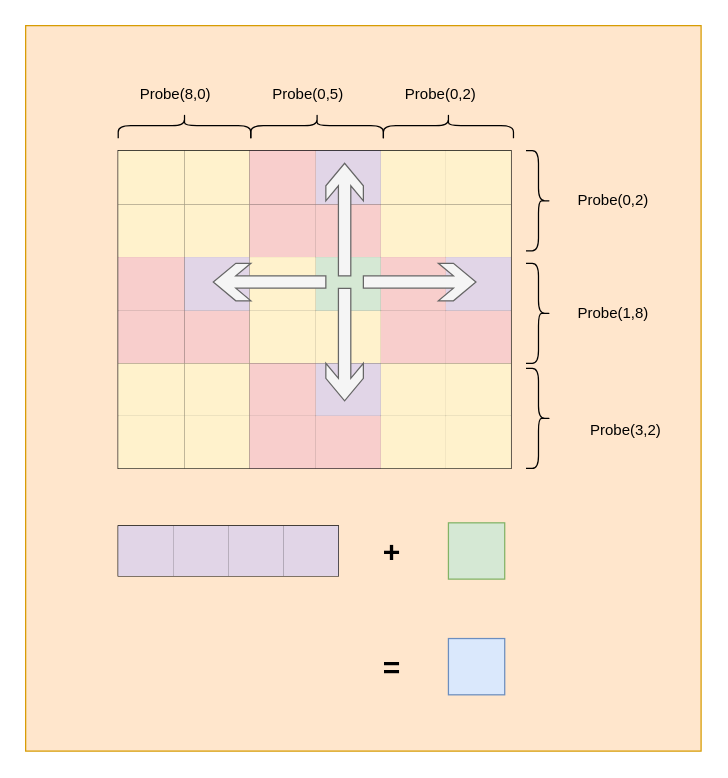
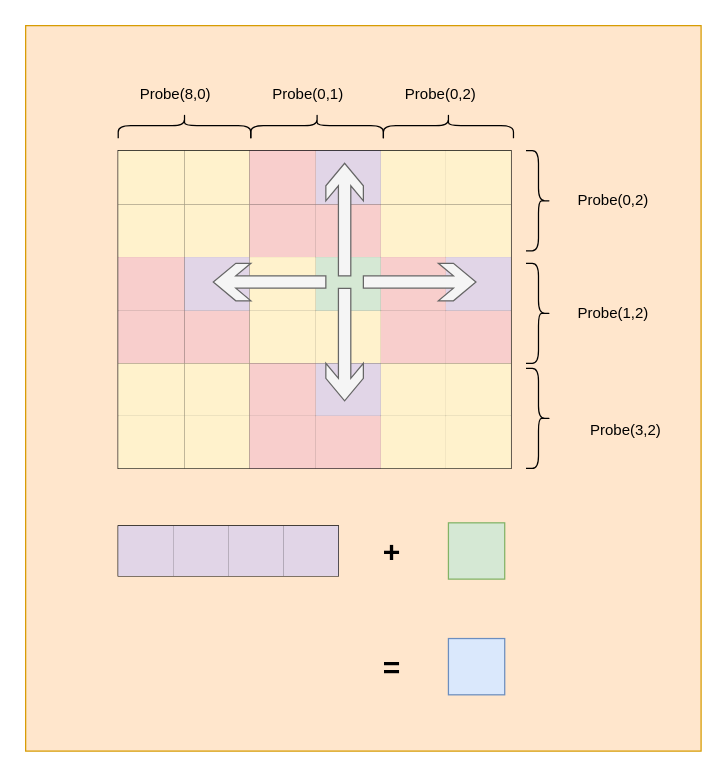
node "Probe(0,5)": label "Probe(0,5)" -> "Probe(0,1)"
node "Probe(1,8)": label "Probe(1,8)" -> "Probe(1,2)"
